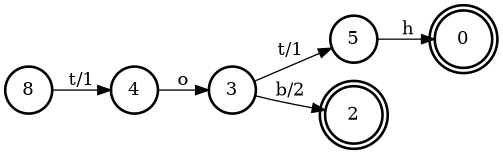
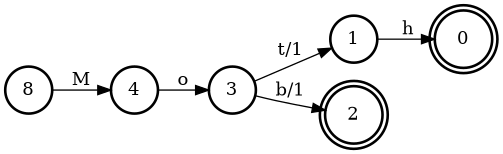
node "5": label "5" -> "1"
edge "8" -> "4": label "t/1" -> "M"
edge "3" -> "2": label "b/2" -> "b/1"
